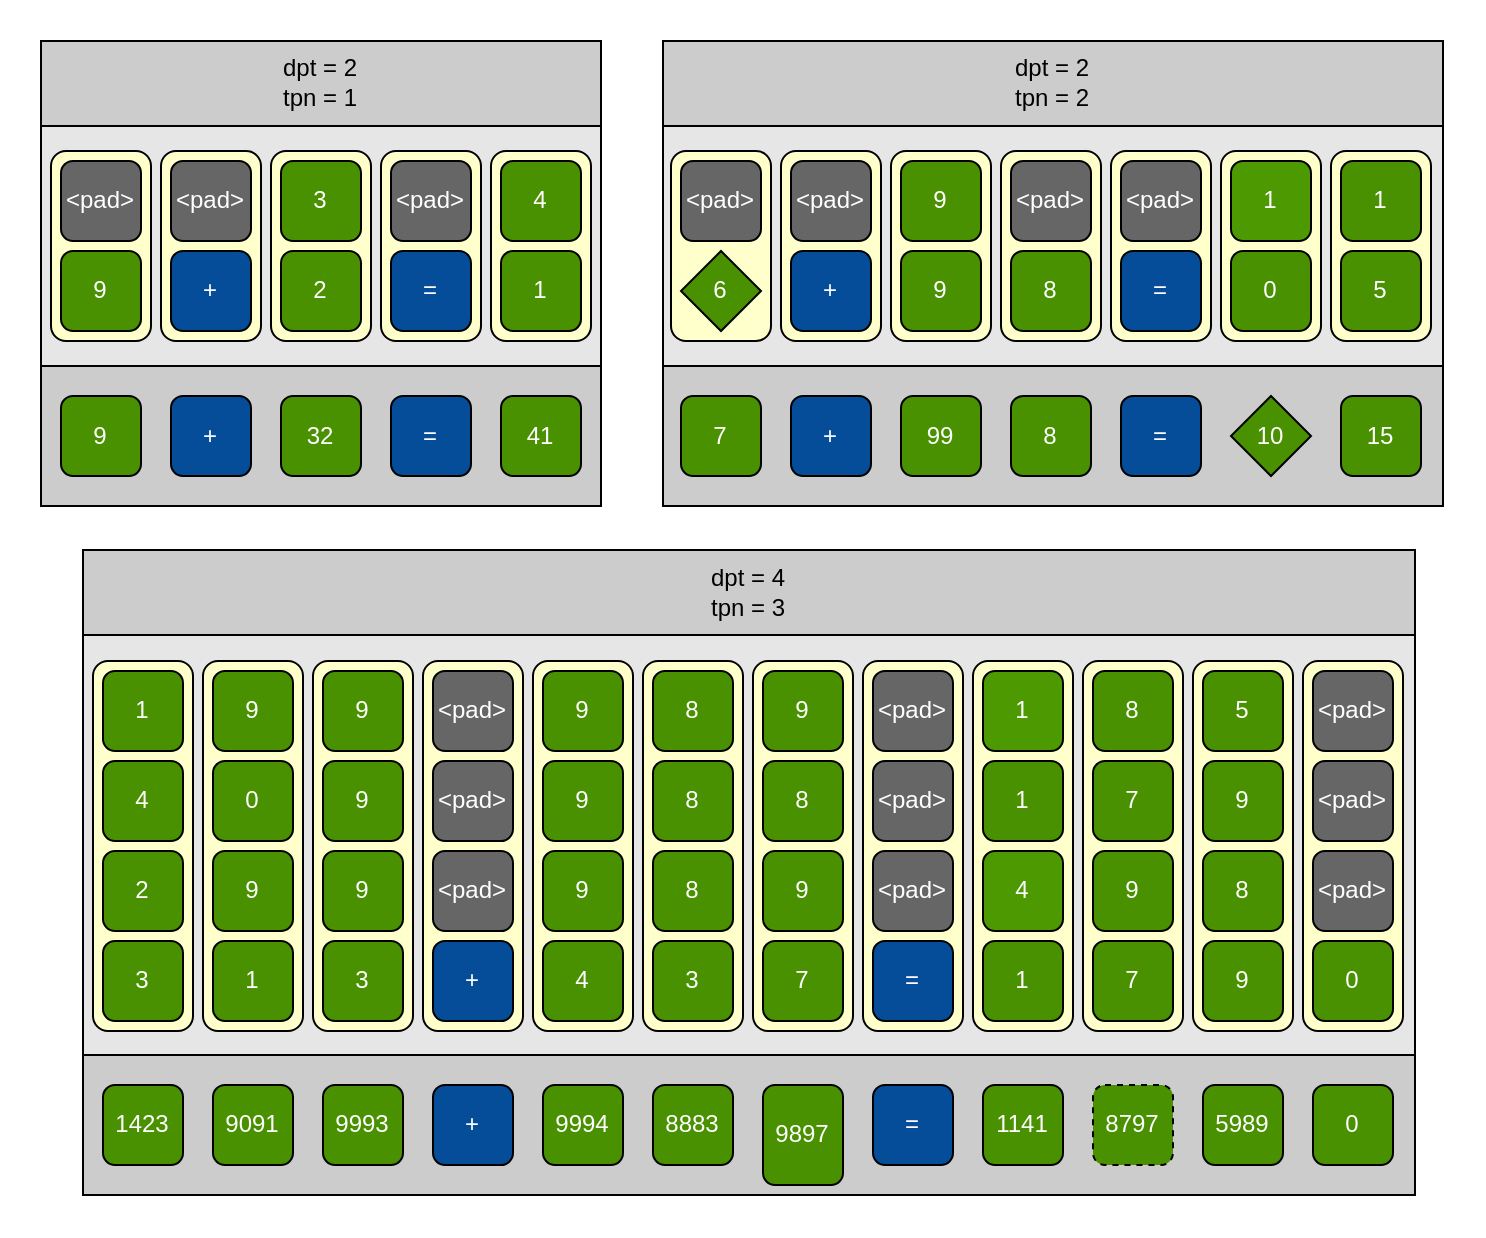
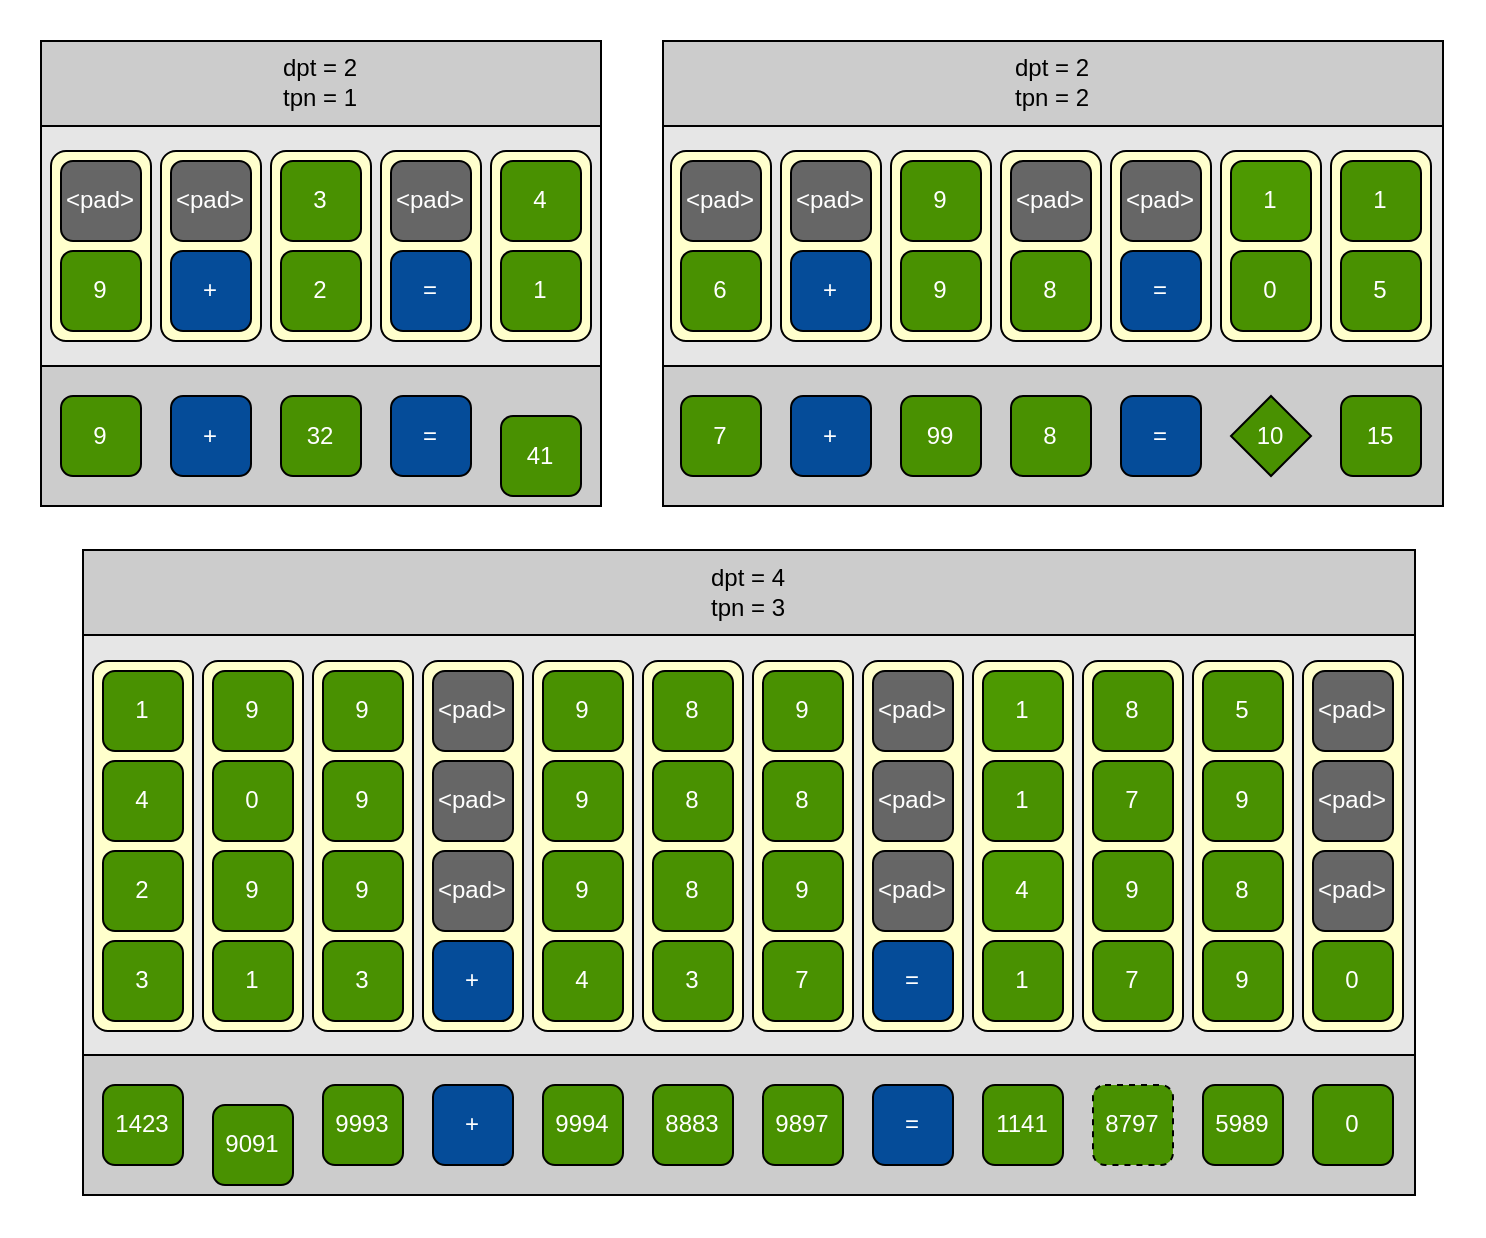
node "6": shape diamond -> rounded rectangle
node "41": moved (541, 436) -> (541, 456)
node "9091": moved (253, 1125) -> (253, 1145)
node "9897": size 80x100 -> 80x80
